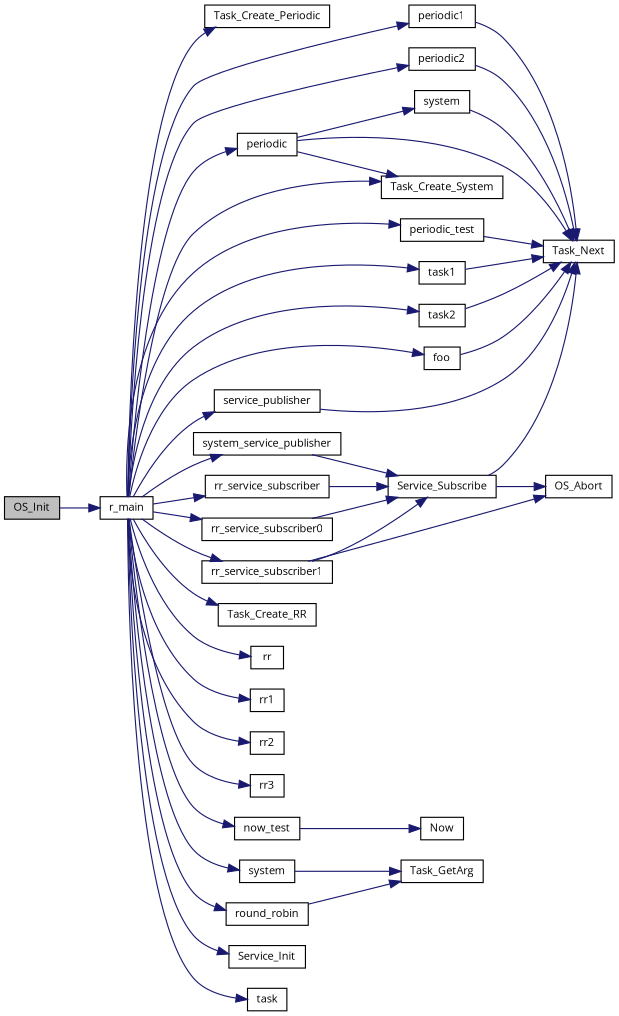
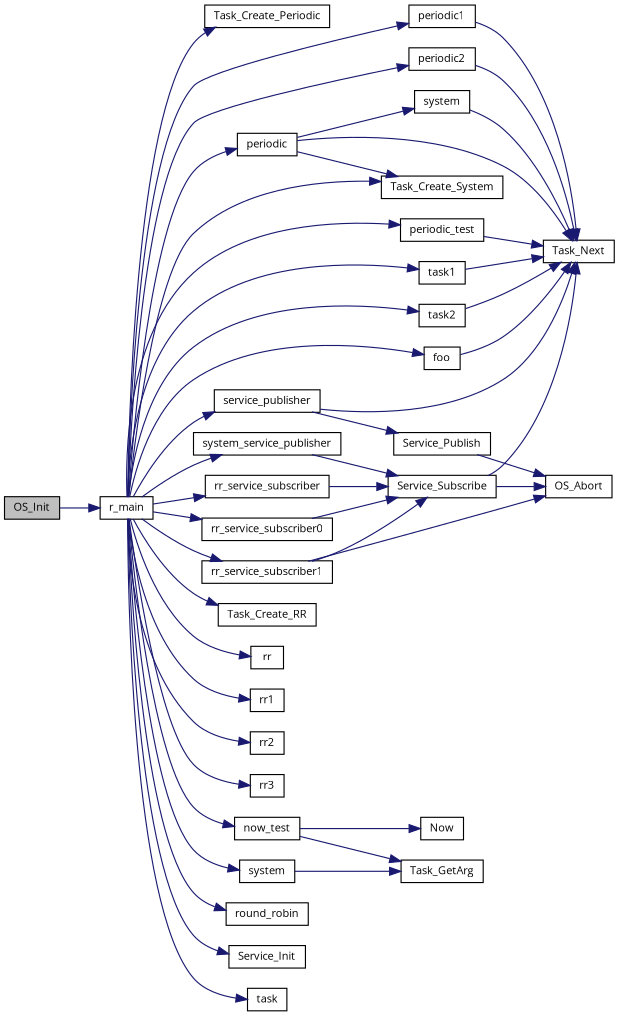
node "Service_Publish": added
edge "round_robin" -> "Task_GetArg": now "now_test" -> "Task_GetArg"
